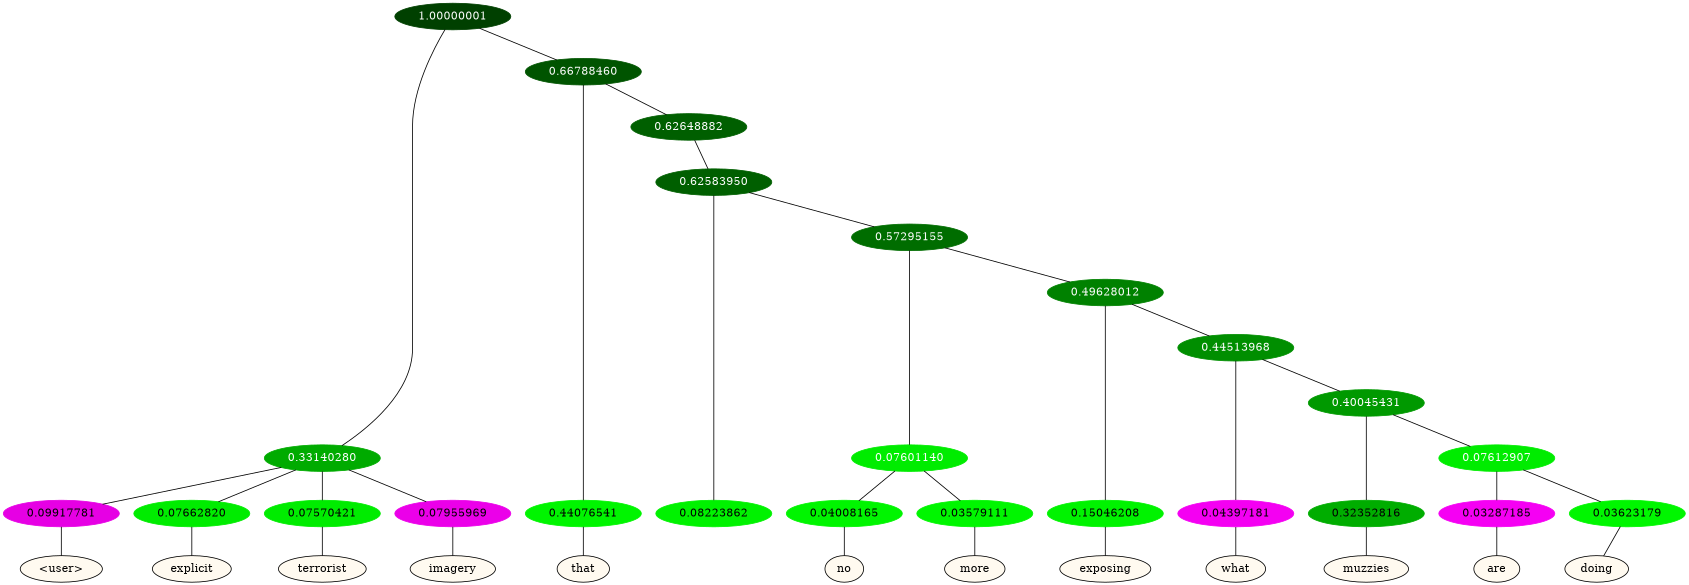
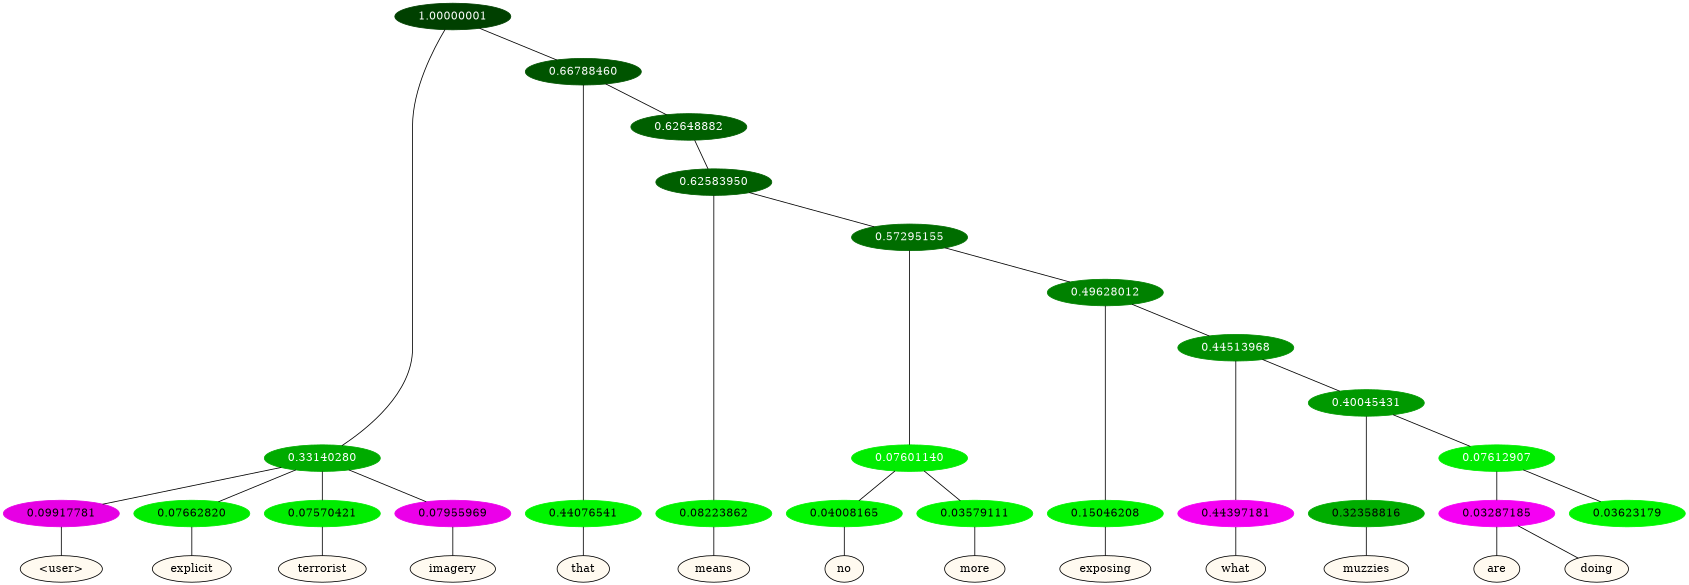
node "0.04397181": label "0.04397181" -> "0.44397181"
node "0.32352816": label "0.32352816" -> "0.32358816"
edge "0.03623179" -- "doing": now "0.03287185" -- "doing"
node "means": added
